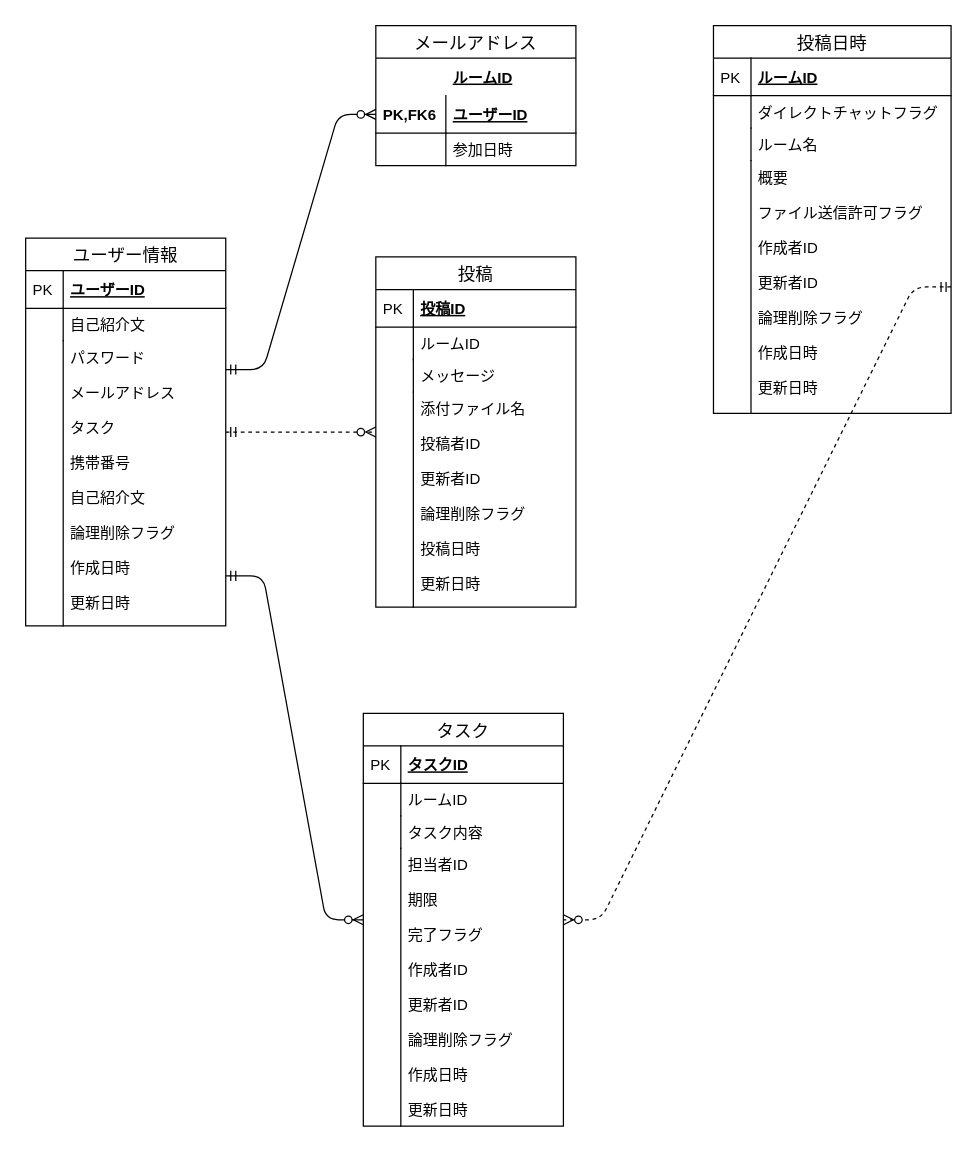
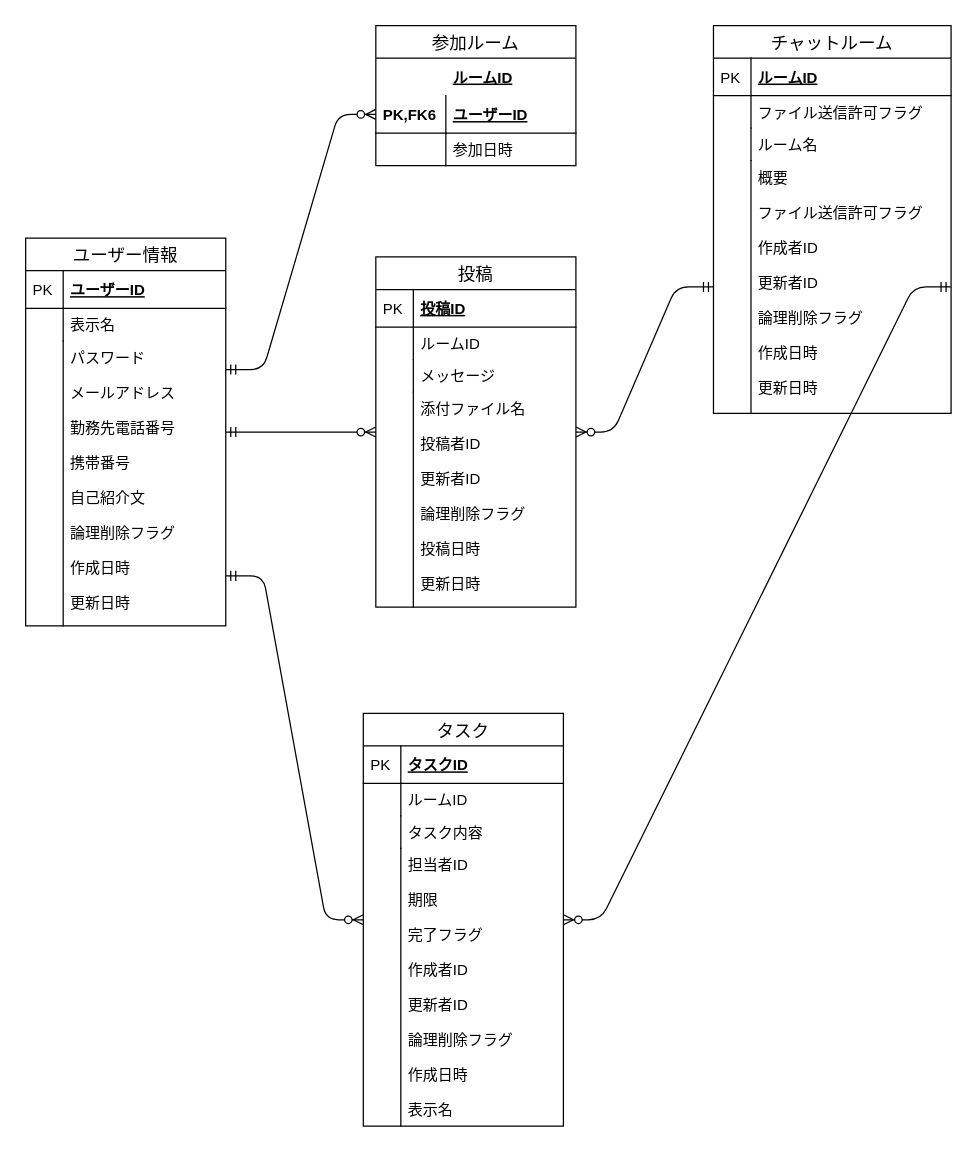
node "メールアドレス": label "メールアドレス" -> "参加ルーム"
node "投稿日時": label "投稿日時" -> "チャットルーム"
node "ダイレクトチャットフラグ": label "ダイレクトチャットフラグ" -> "ファイル送信許可フラグ"
node "自己紹介文": label "自己紹介文" -> "表示名"
node "パスワード メールアドレス タスク 携帯番号 自己紹介文 論理削除フラグ 作成日時 更新日時": label "パスワード メールアドレス タスク 携帯番号 自己紹介文 論理削除フラグ 作成日時 更新日時" -> "パスワード メールアドレス 勤務先電話番号 携帯番号 自己紹介文 論理削除フラグ 作成日時 更新日時"
edge "概要 ファイル送信許可フラグ 作成者ID 更新者ID 論理削除フラグ 作成日時 更新日時" -- "投稿": added
edge "ユーザー情報" -- "投稿": style dashed -> solid
edge "概要 ファイル送信許可フラグ 作成者ID 更新者ID 論理削除フラグ 作成日時 更新日時" -- "タスク": style dashed -> solid
node "担当者ID 期限 完了フラグ 作成者ID 更新者ID 論理削除フラグ 作成日時 更新日時": label "担当者ID 期限 完了フラグ 作成者ID 更新者ID 論理削除フラグ 作成日時 更新日時" -> "担当者ID 期限 完了フラグ 作成者ID 更新者ID 論理削除フラグ 作成日時 表示名"
